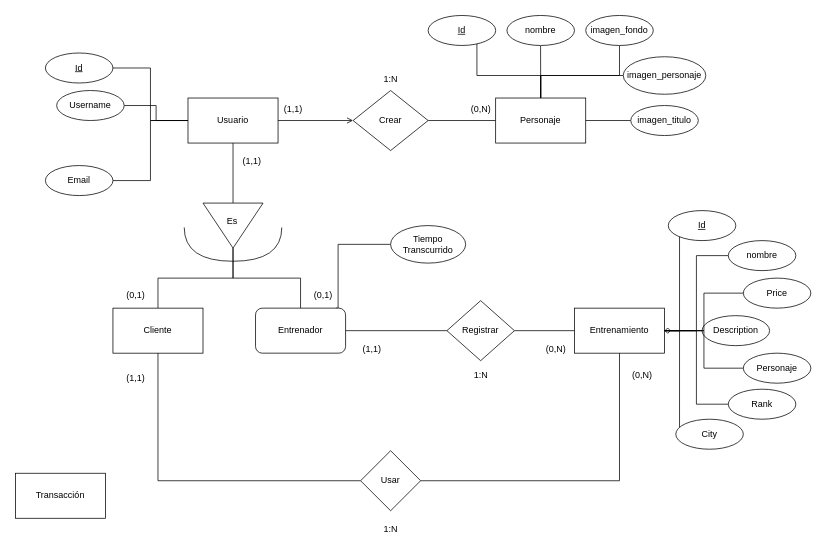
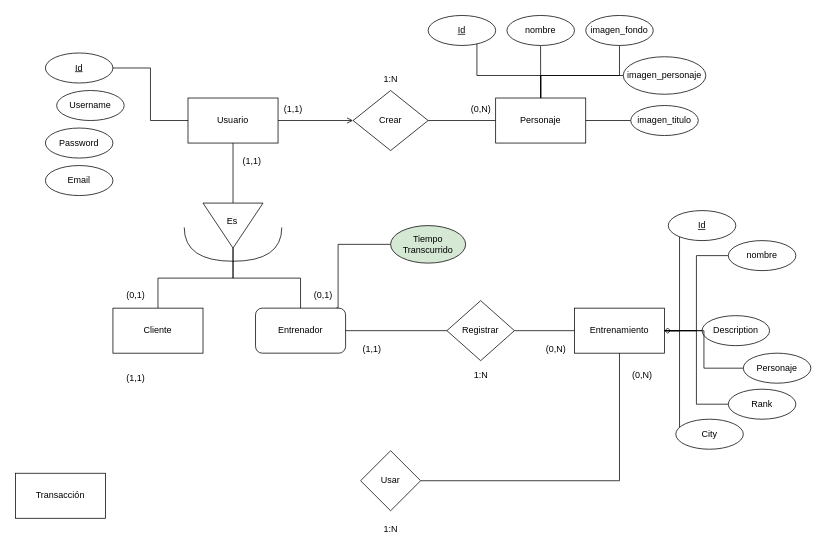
edge "Username" -- "Usuario": removed
node "Password": added
edge "Usuario" -- "Email": removed
node "Tiempo Transcurrido": fillcolor #ffffff -> #d5e8d4
edge "Price" -- "Entrenamiento": removed
node "Price": removed
edge "Cliente" -- "Usar": removed
